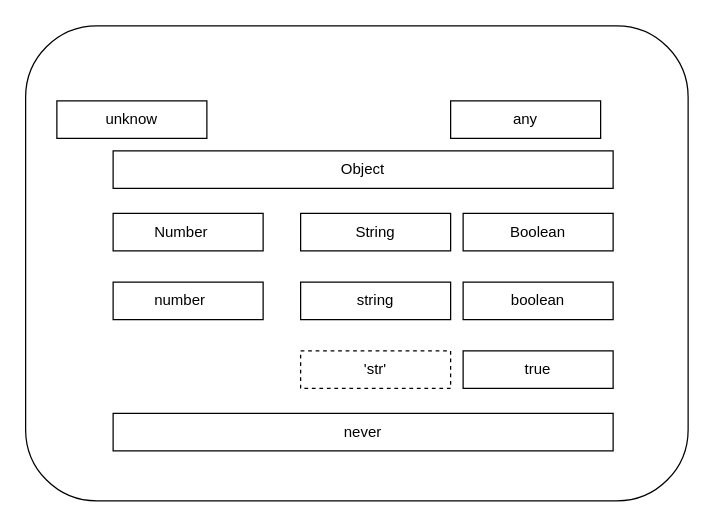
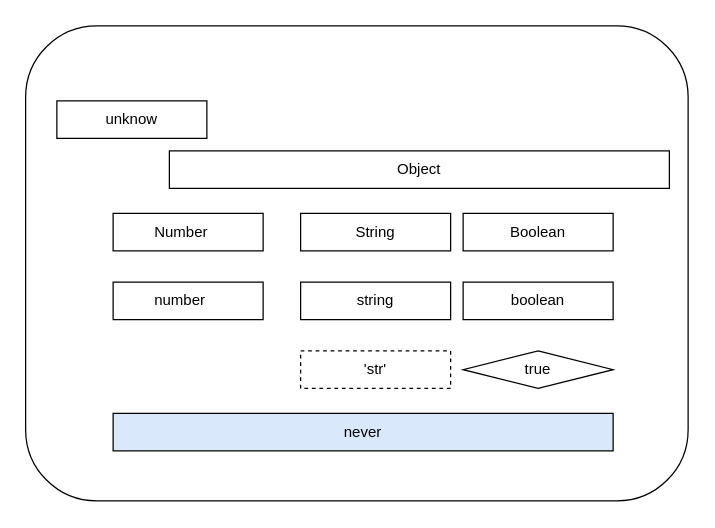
node "any": removed
node "Object": moved (363, 169) -> (419, 169)
node "true": shape rectangle -> diamond
node "never": fillcolor #ffffff -> #dae8fc
